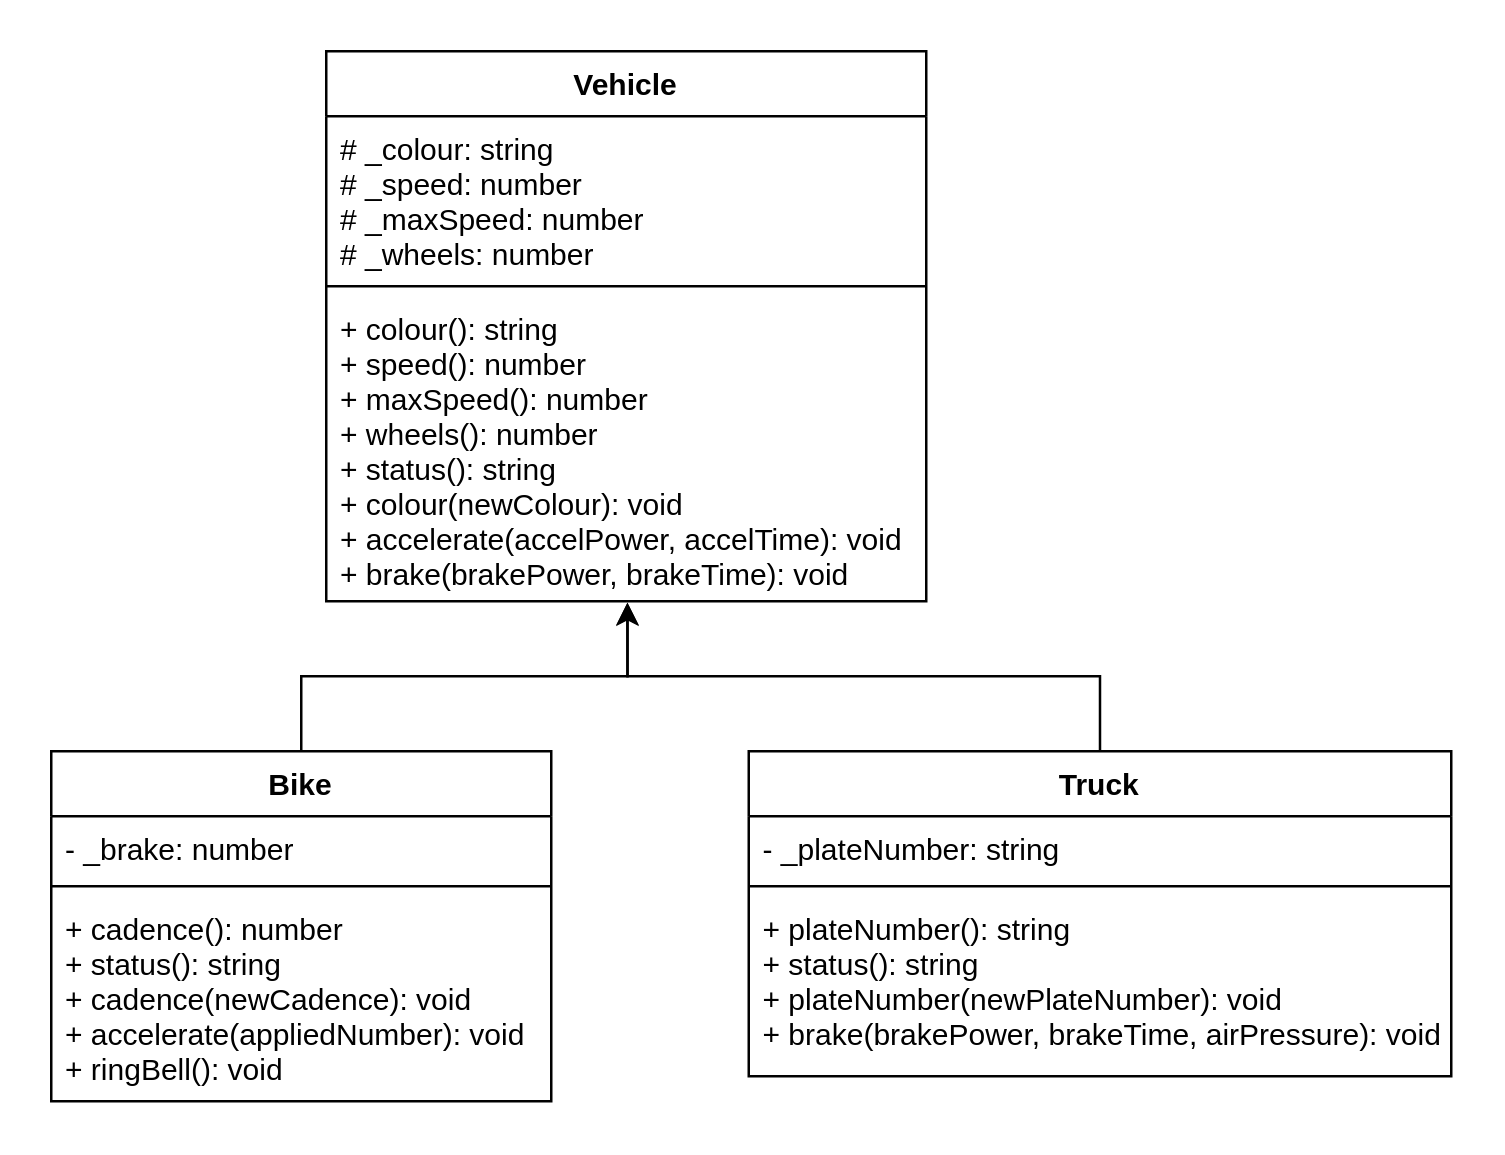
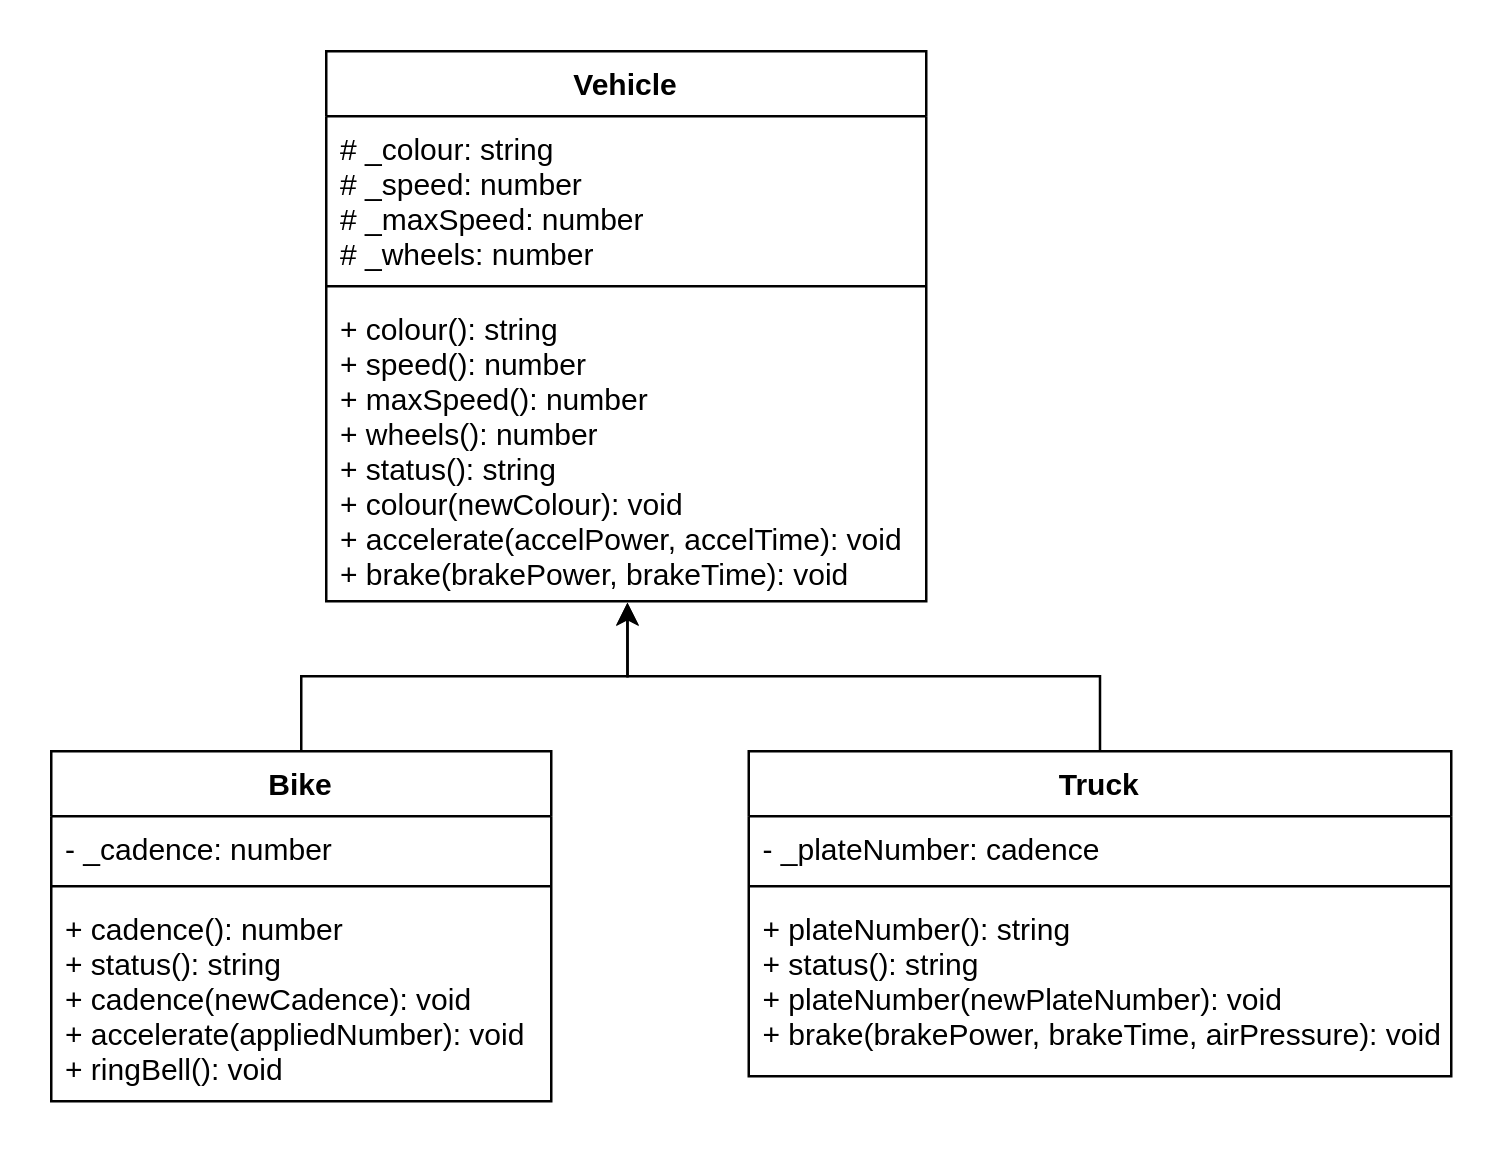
node "- _brake: number": label "- _brake: number" -> "- _cadence: number"
node "- _plateNumber: string": label "- _plateNumber: string" -> "- _plateNumber: cadence"
